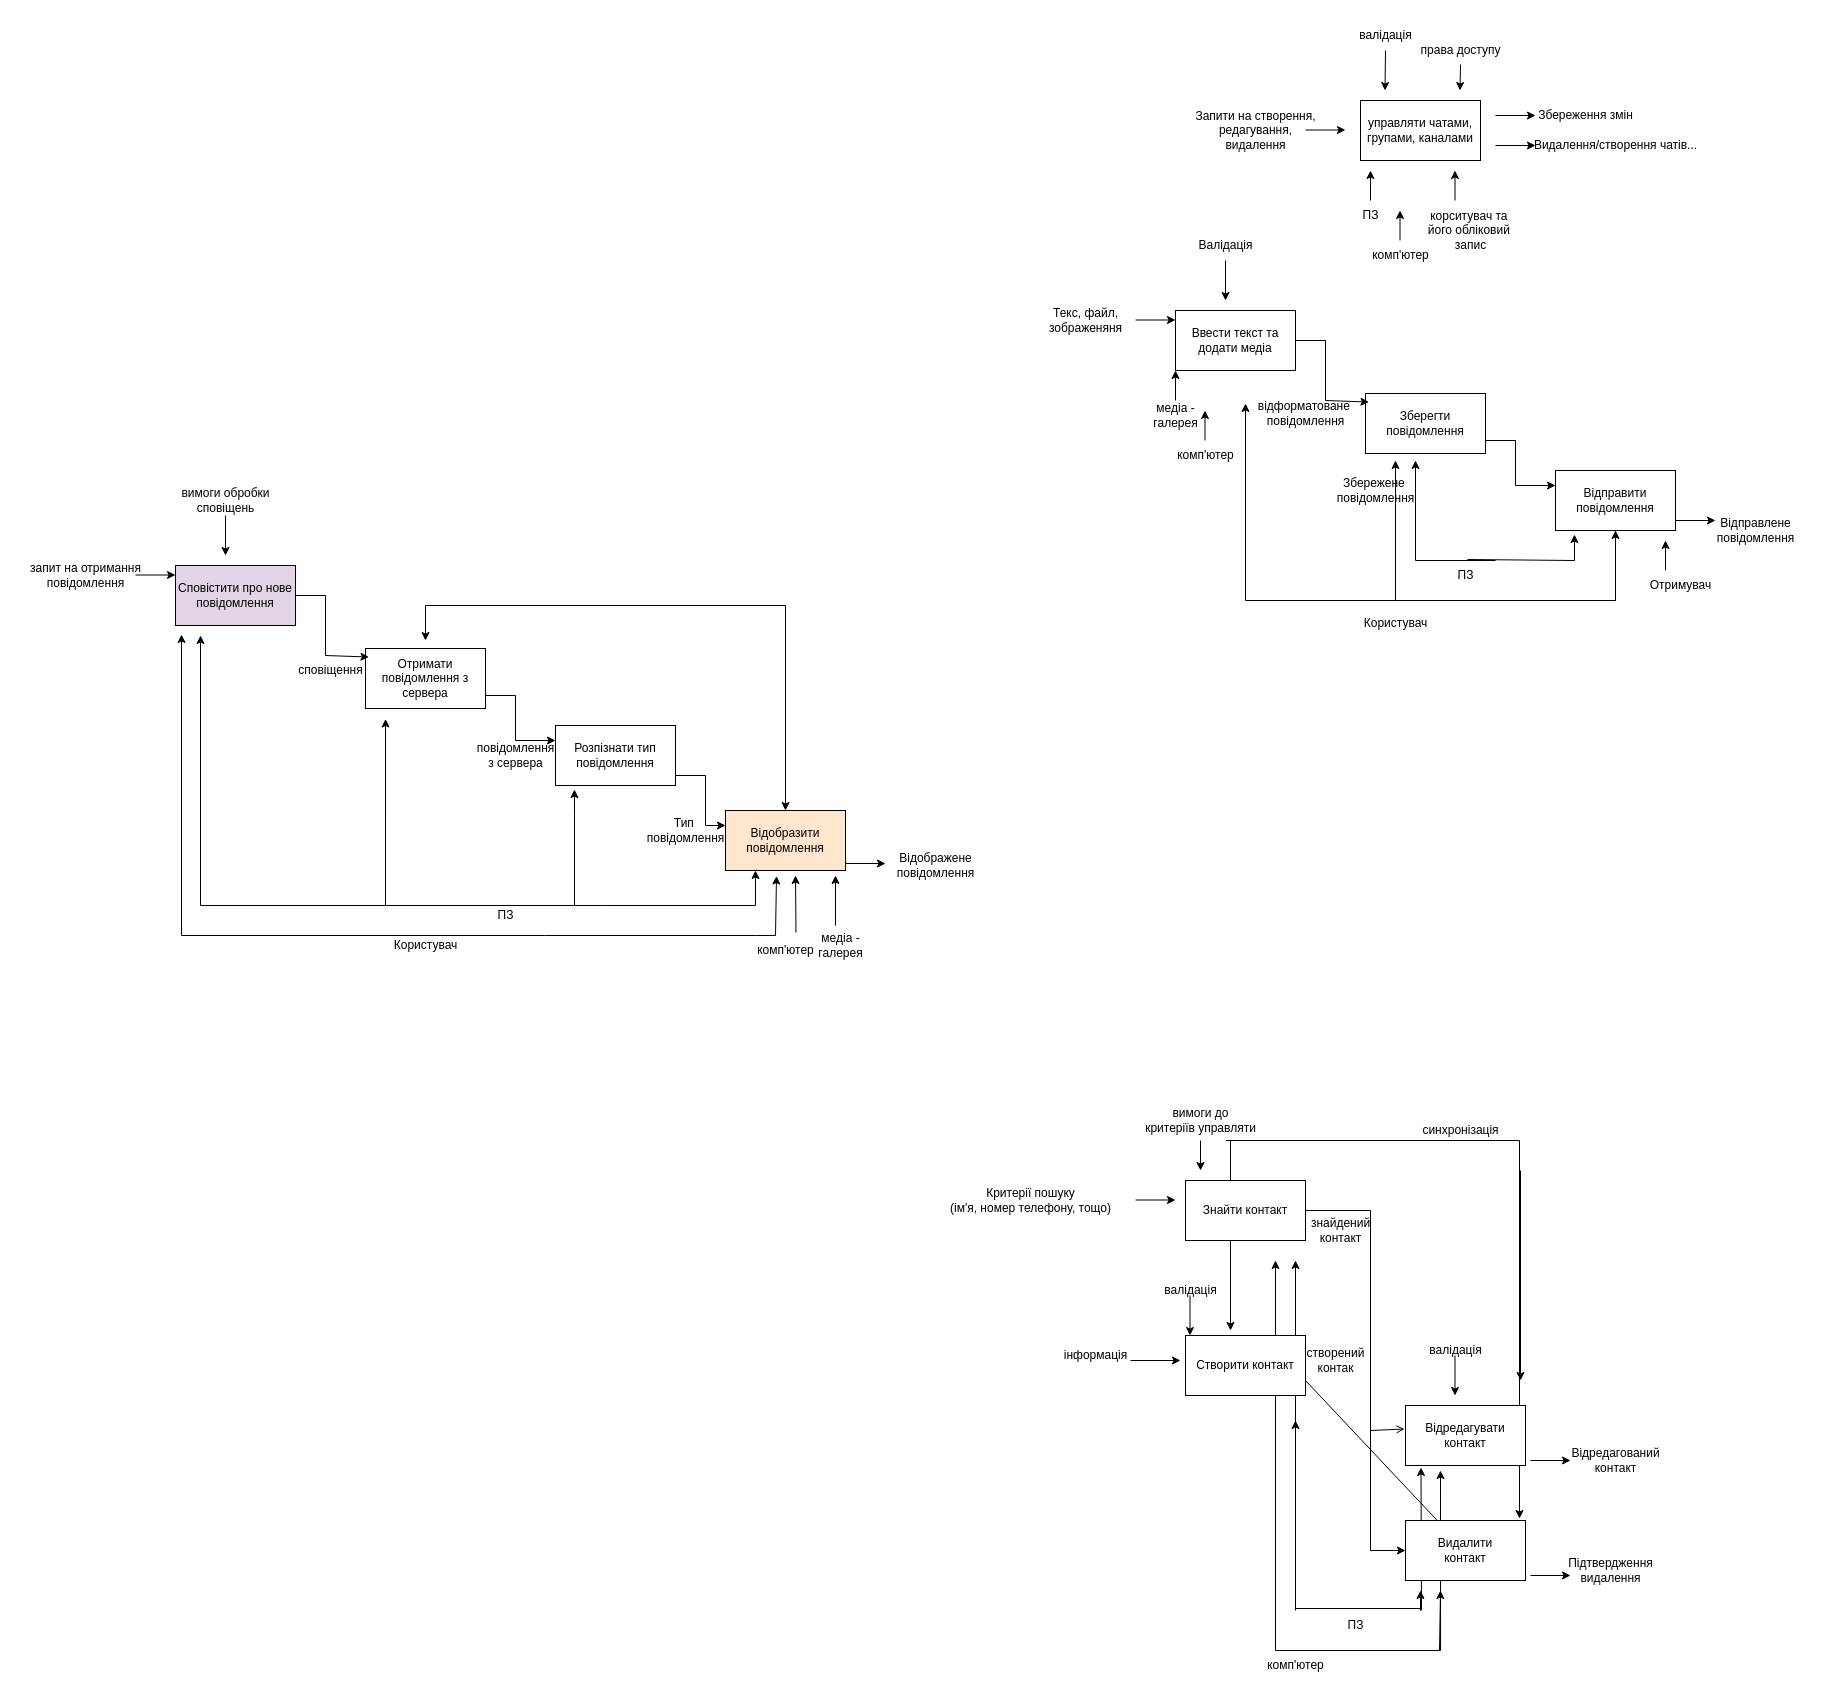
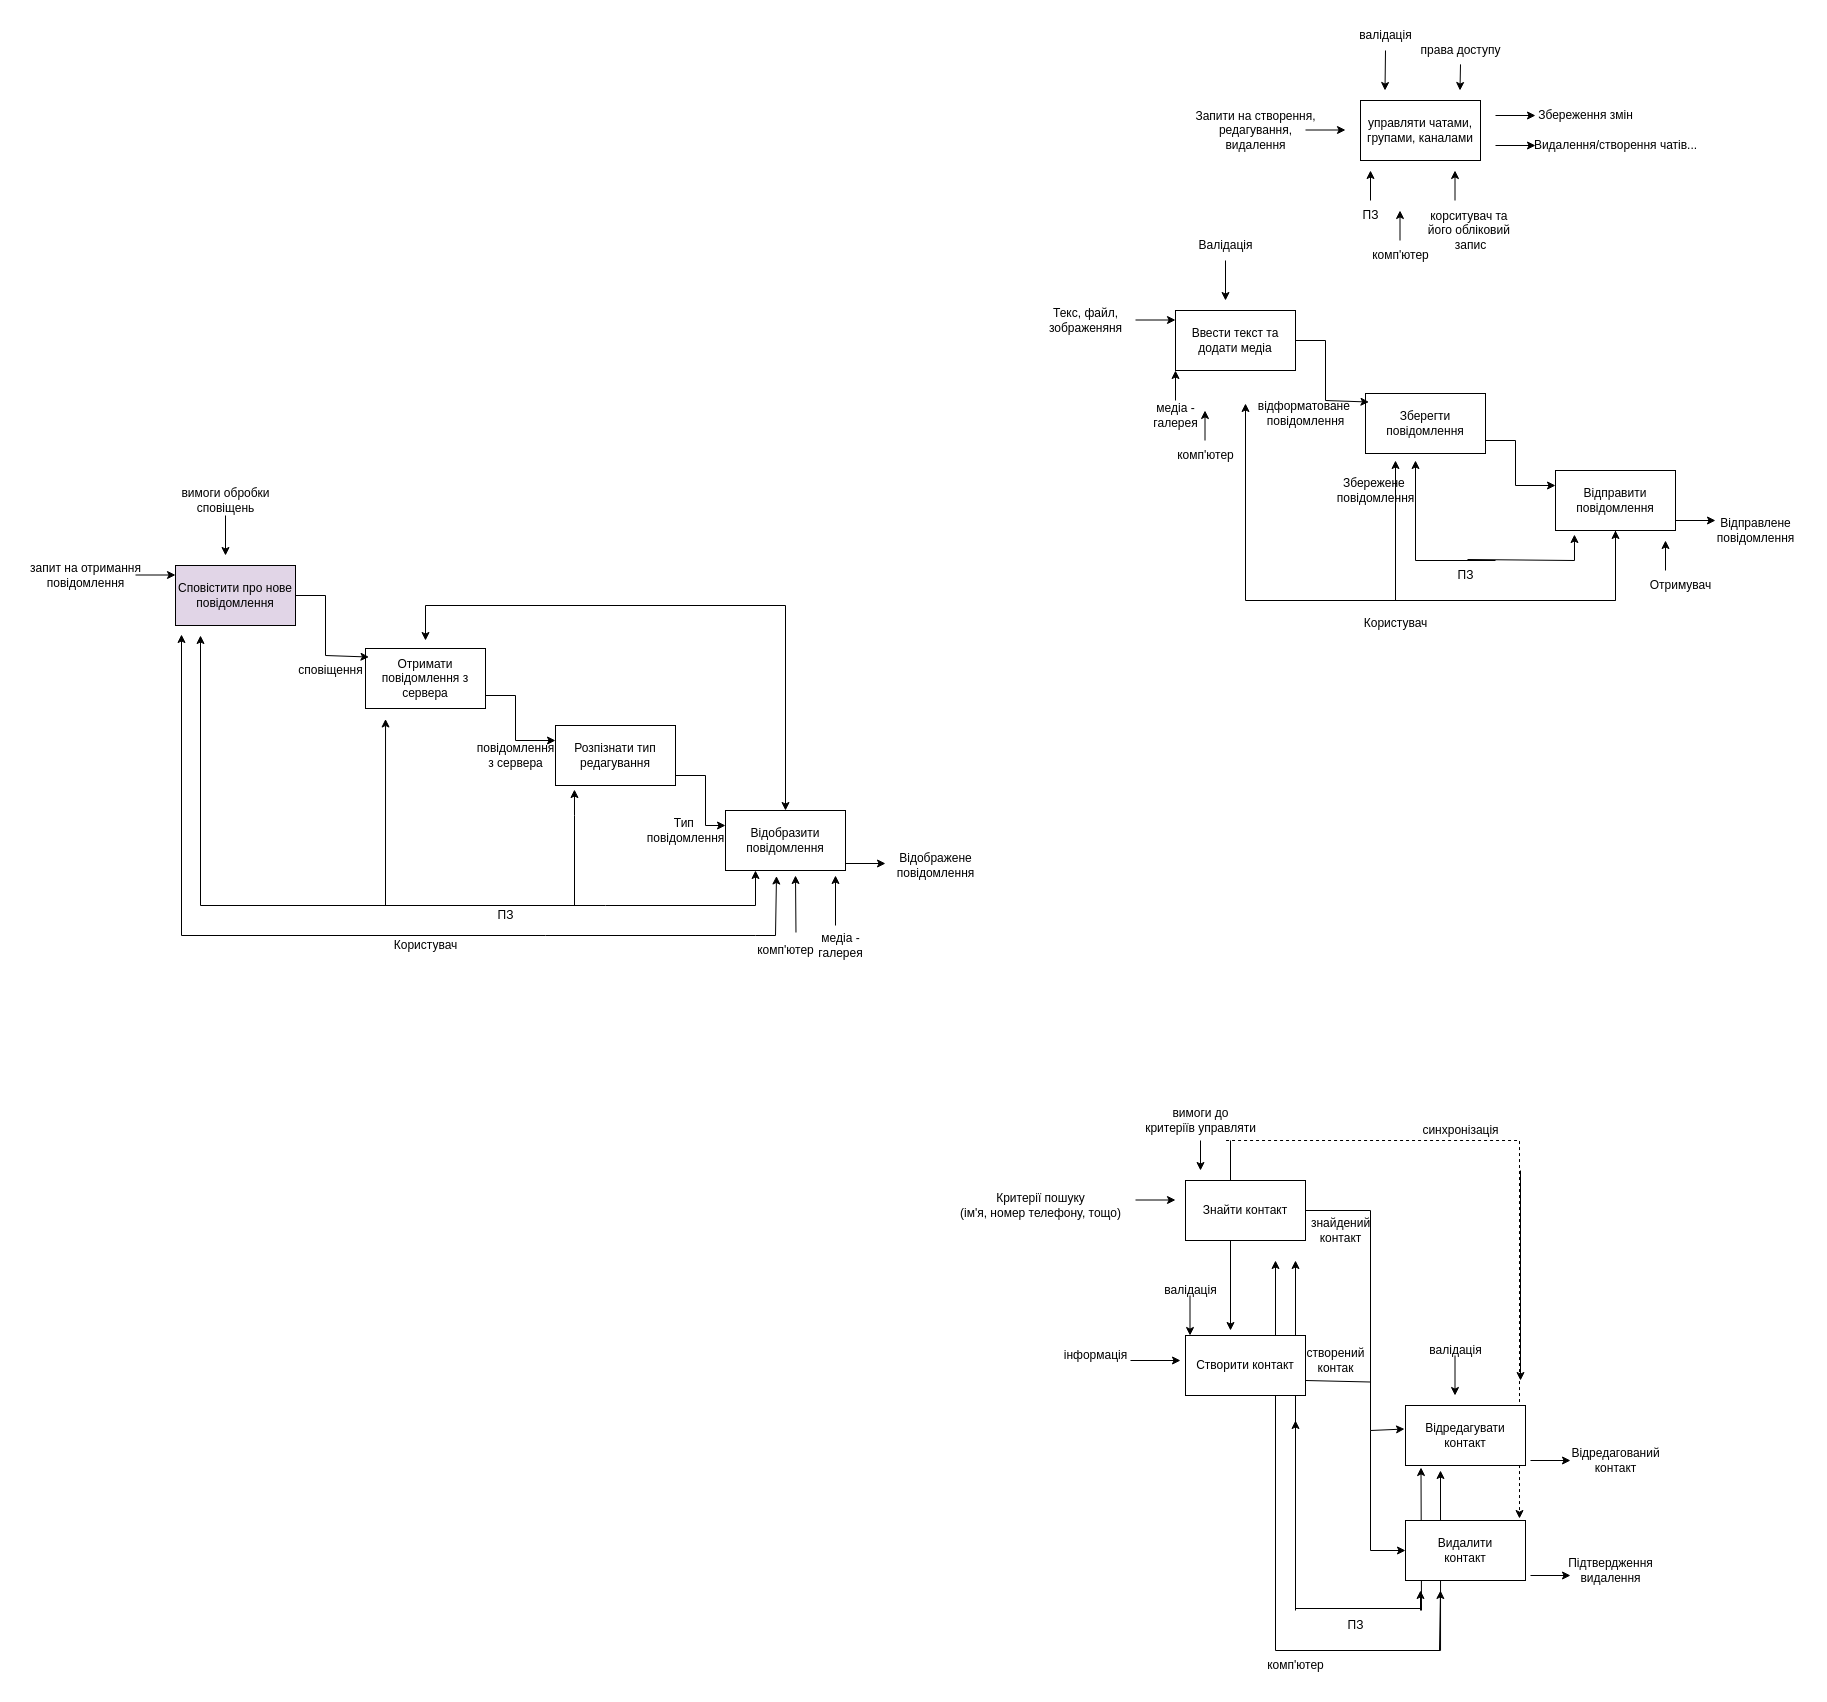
node "Розпізнати тип повідомлення": label "Розпізнати тип повідомлення" -> "Розпізнати тип редагування"
node "Відобразити повідомлення": fillcolor #ffe6cc -> #ffffff
edge "вимоги до критеріїв управляти" -> "Видалити контакт": style solid -> dashed
node "Критерії пошуку (ім'я, номер телефону, тощо)": moved (1031, 1201) -> (1041, 1206)
edge "Знайти контакт" -> "Відредагувати контакт": arrowhead open -> classic
edge "Створити контакт" -- "Видалити контакт": now "Створити контакт" -- "створений контак"
